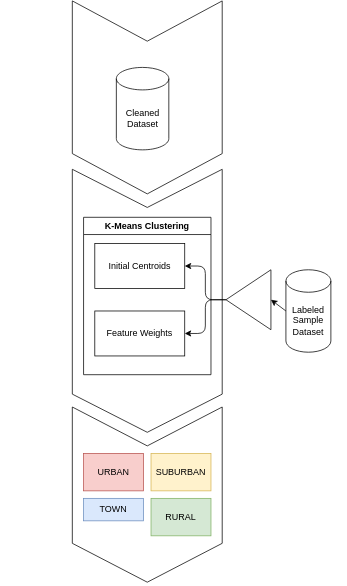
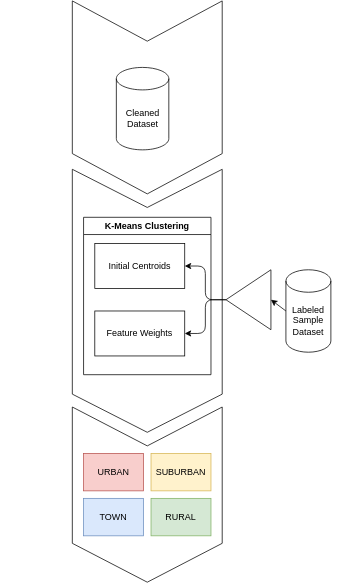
node "TOWN": size 60x23 -> 60x38
